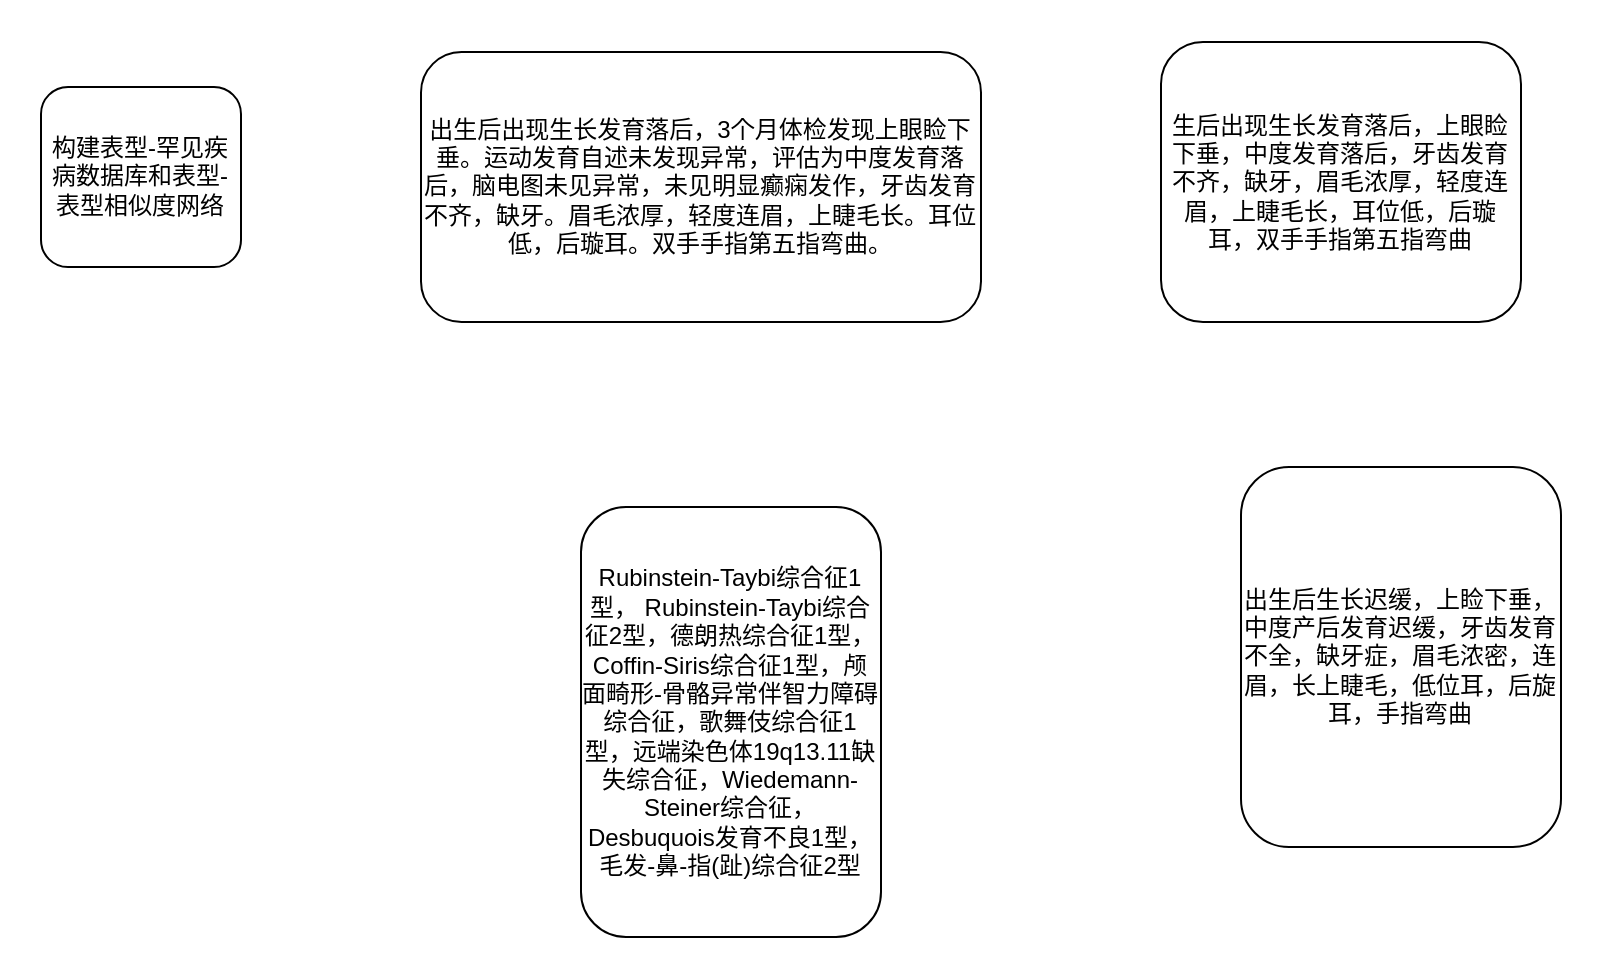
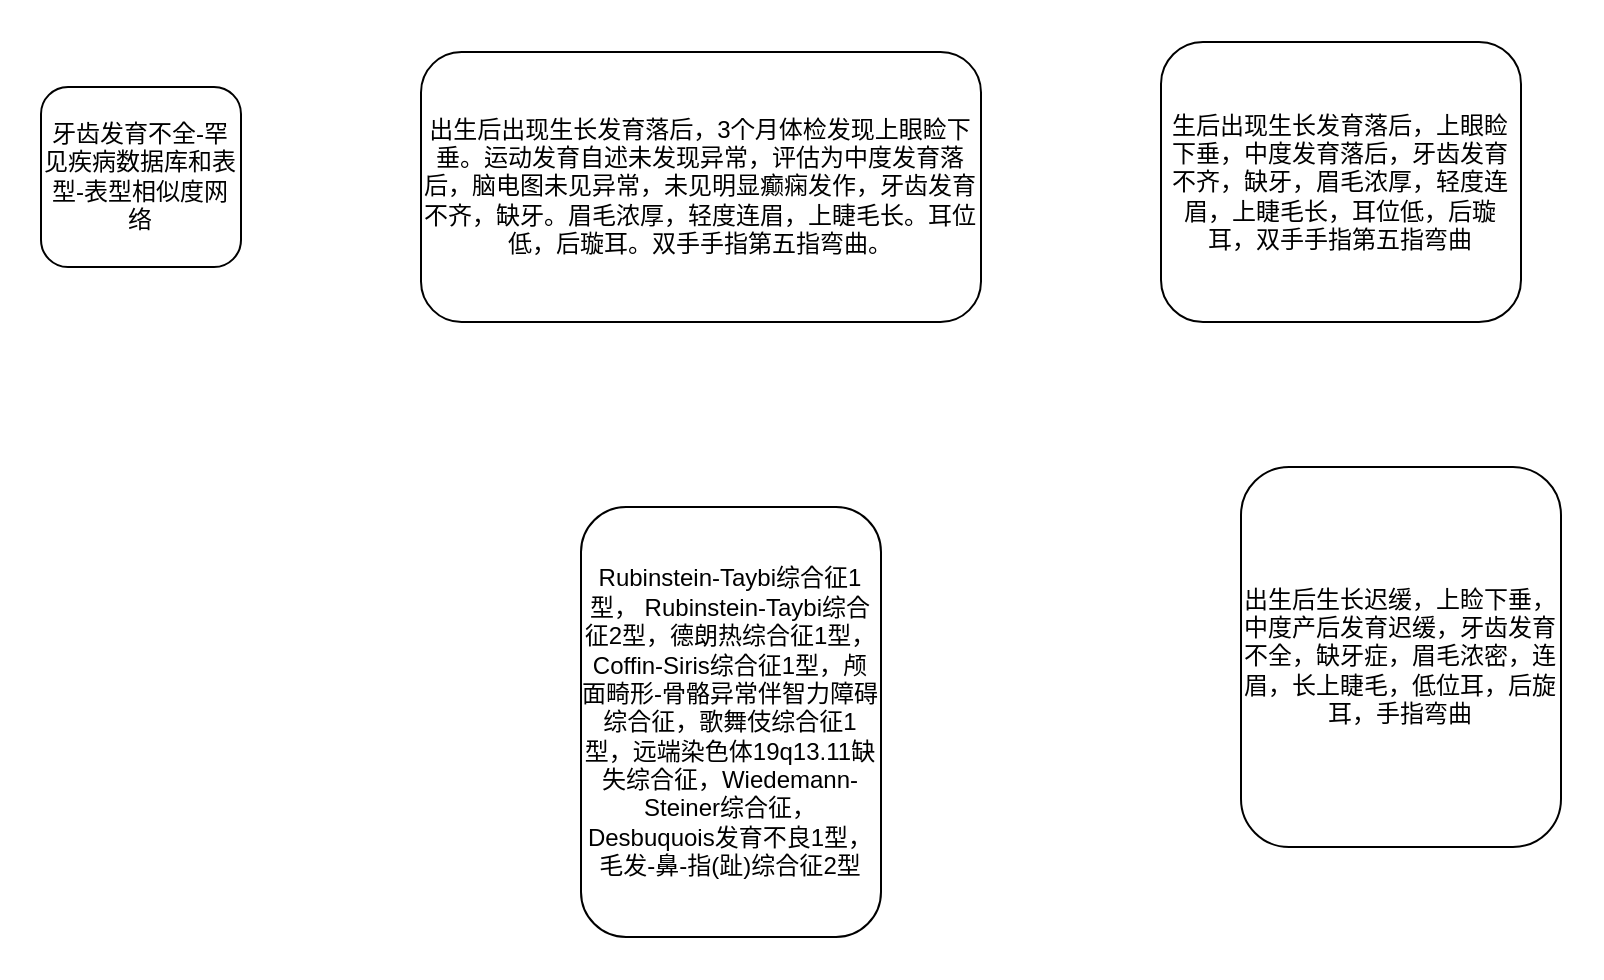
node "构建表型-罕见疾病数据库和表型-表型相似度网络": label "构建表型-罕见疾病数据库和表型-表型相似度网络" -> "牙齿发育不全-罕见疾病数据库和表型-表型相似度网络"
